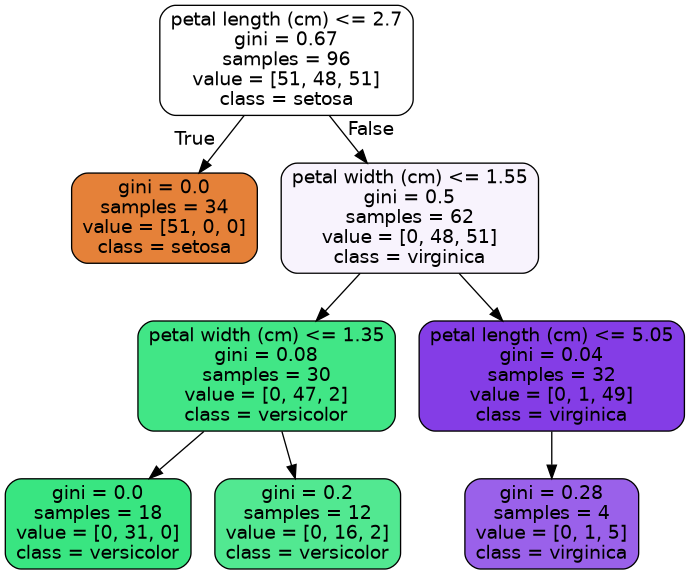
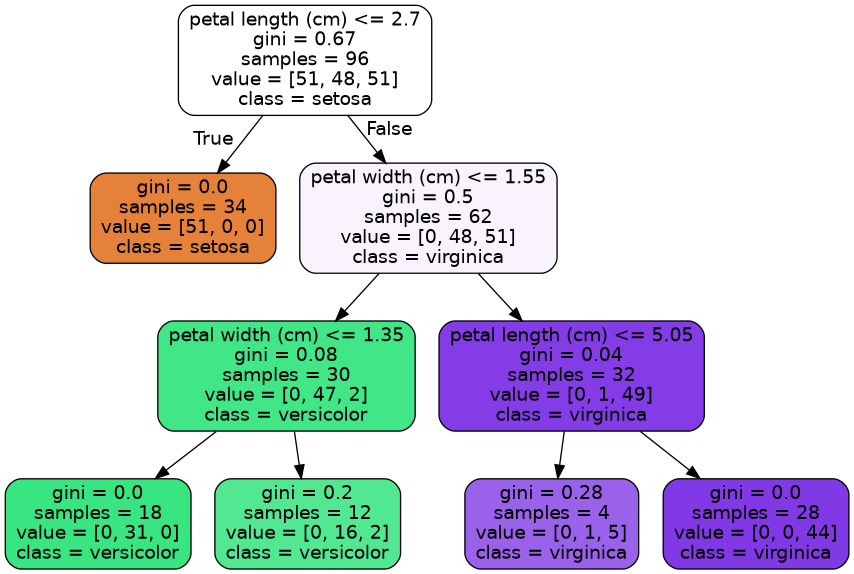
node "gini = 0.0 samples = 28 value = [0, 0, 44] class = virginica": added
